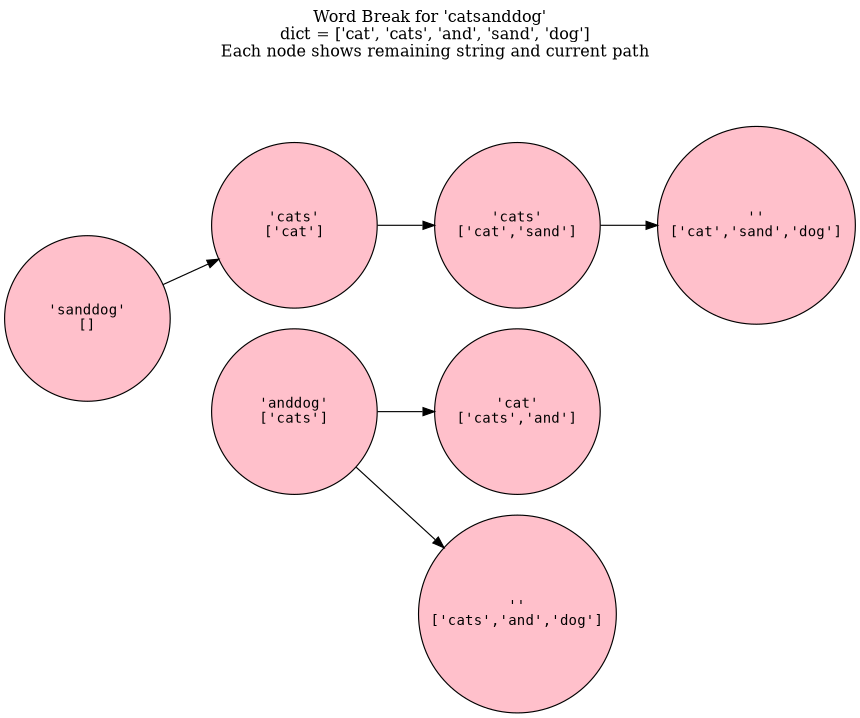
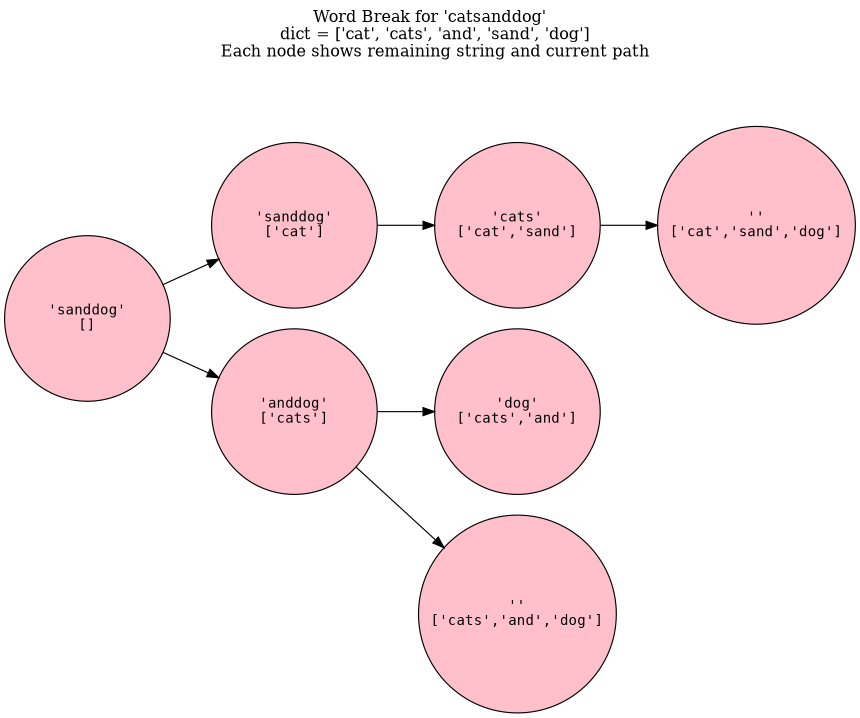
node "'cats' ['cat']": label "'cats' ['cat']" -> "'sanddog' ['cat']"
edge "'sanddog' []" -> "'anddog' ['cats']": added
node "'cat' ['cats','and']": label "'cat' ['cats','and']" -> "'dog' ['cats','and']"
